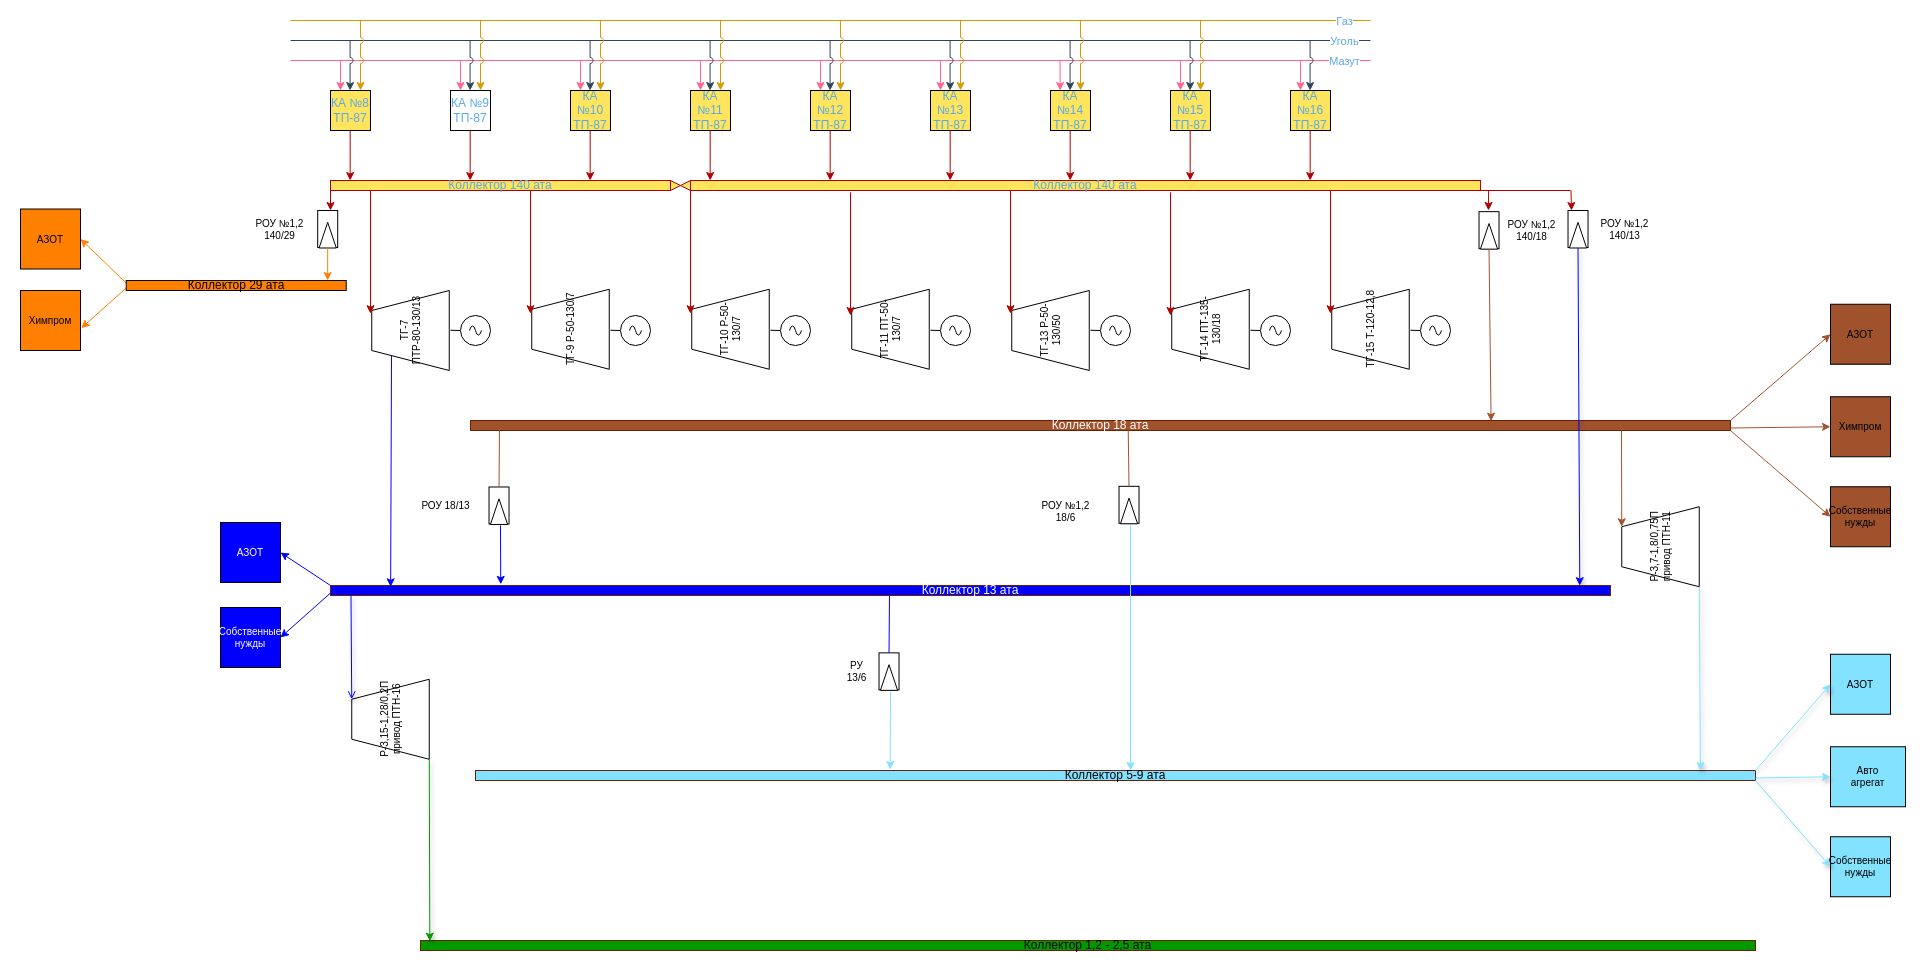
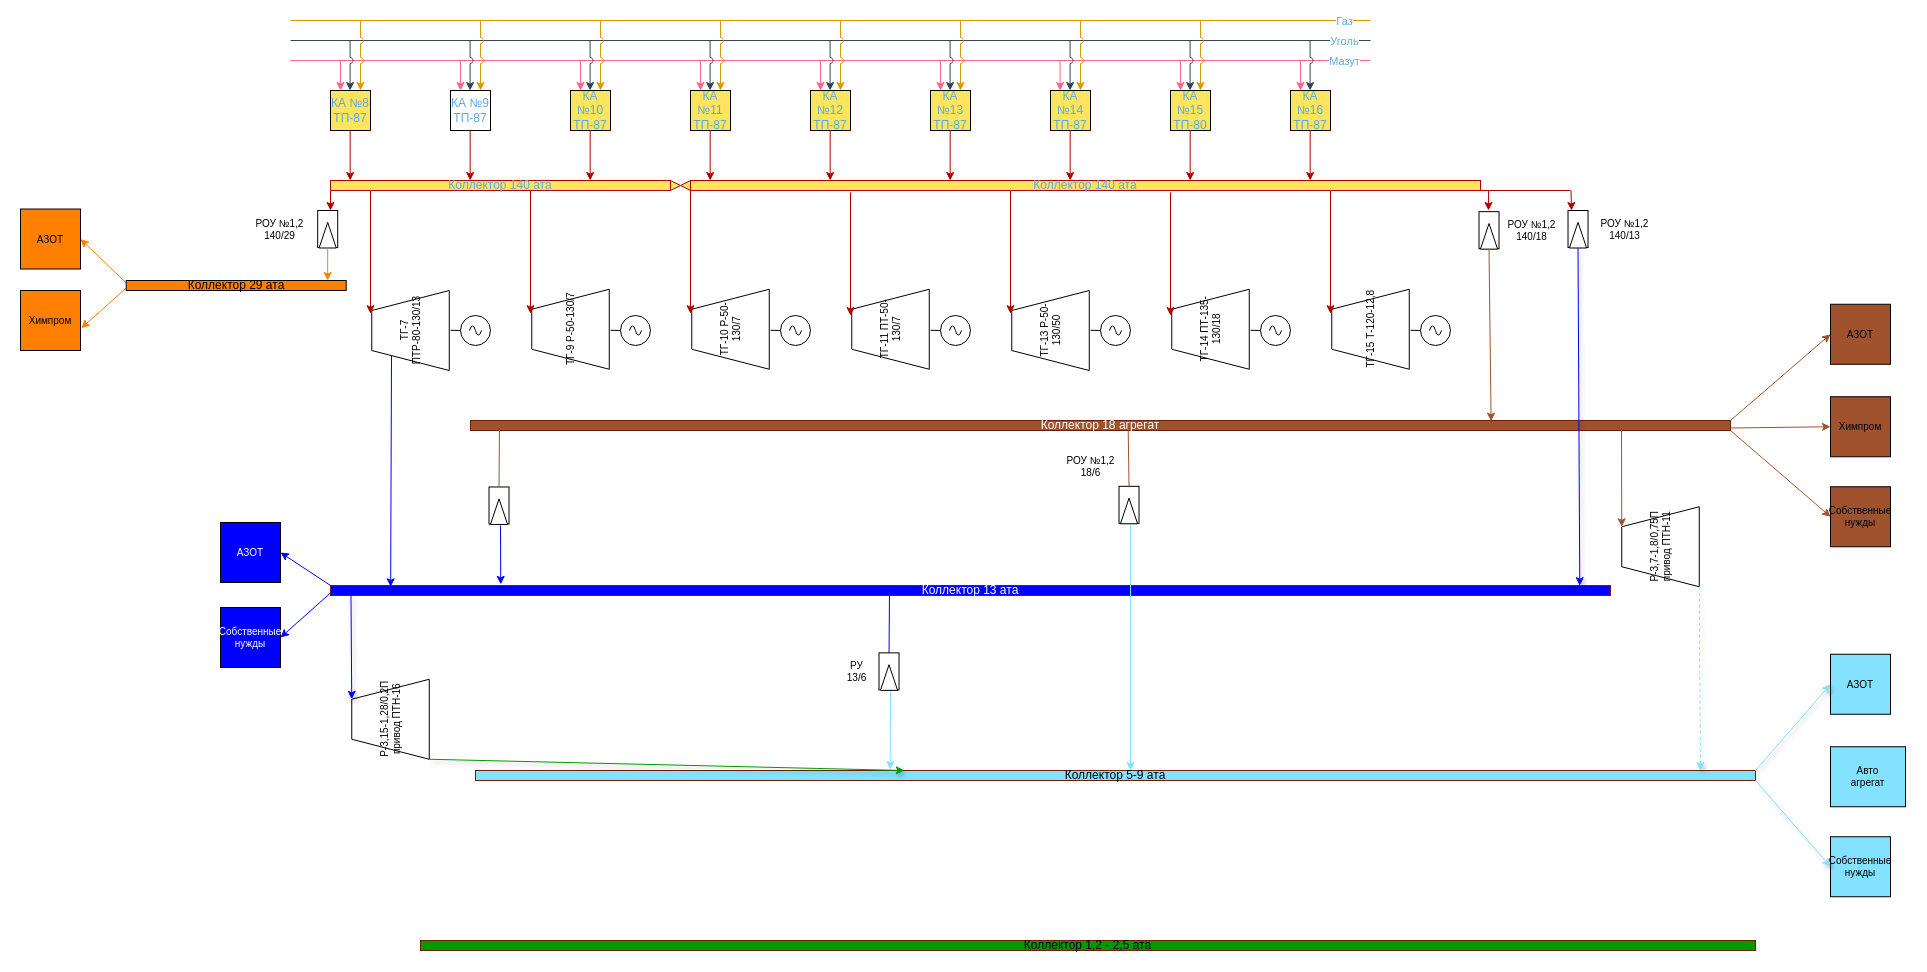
node "КА №15 ТП-87": label "КА №15 ТП-87" -> "КА №15 ТП-80"
node "Коллектор 18 ата": label "Коллектор 18 ата" -> "Коллектор 18 агрегат"
node "РОУ 18/13": removed
node "РОУ №1,218/6": moved (1066, 512) -> (1091, 467)
edge "Р-3,7-1,8/0,75П привод ПТН-11" -> "Коллектор 5-9 ата": style solid -> dashed
edge "Коллектор 13 ата" -> "Р-3,15-1,28/0,2П привод ПТН-16": arrowhead open -> classic
edge "Коллектор 5-9 ата" -> "Авто агрегат": removed
edge "Р-3,15-1,28/0,2П привод ПТН-16" -> "Коллектор 1,2 - 2,5 ата": now "Р-3,15-1,28/0,2П привод ПТН-16" -> "Коллектор 5-9 ата"
